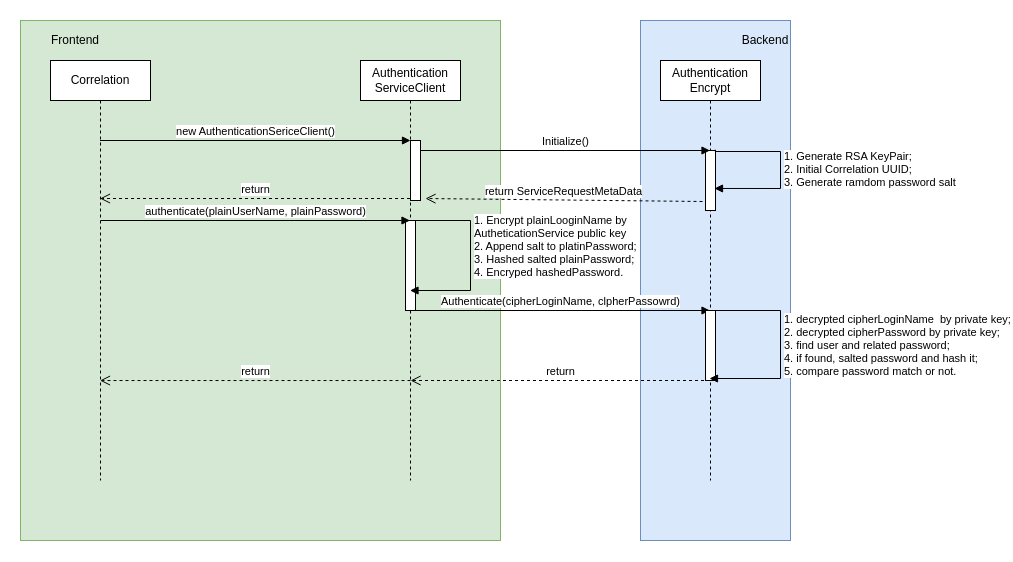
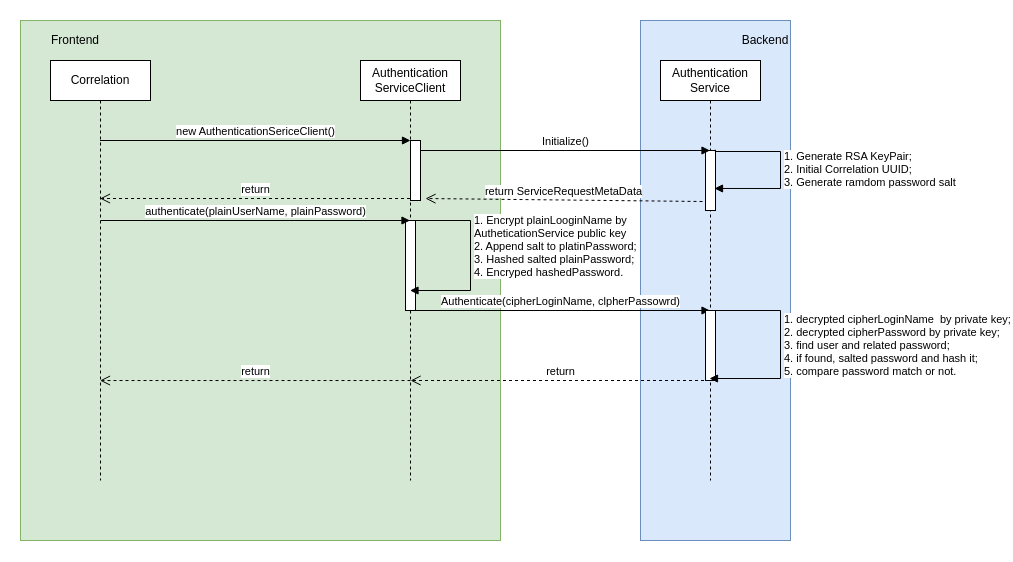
node "Authentication Encrypt": label "Authentication Encrypt" -> "Authentication Service"
